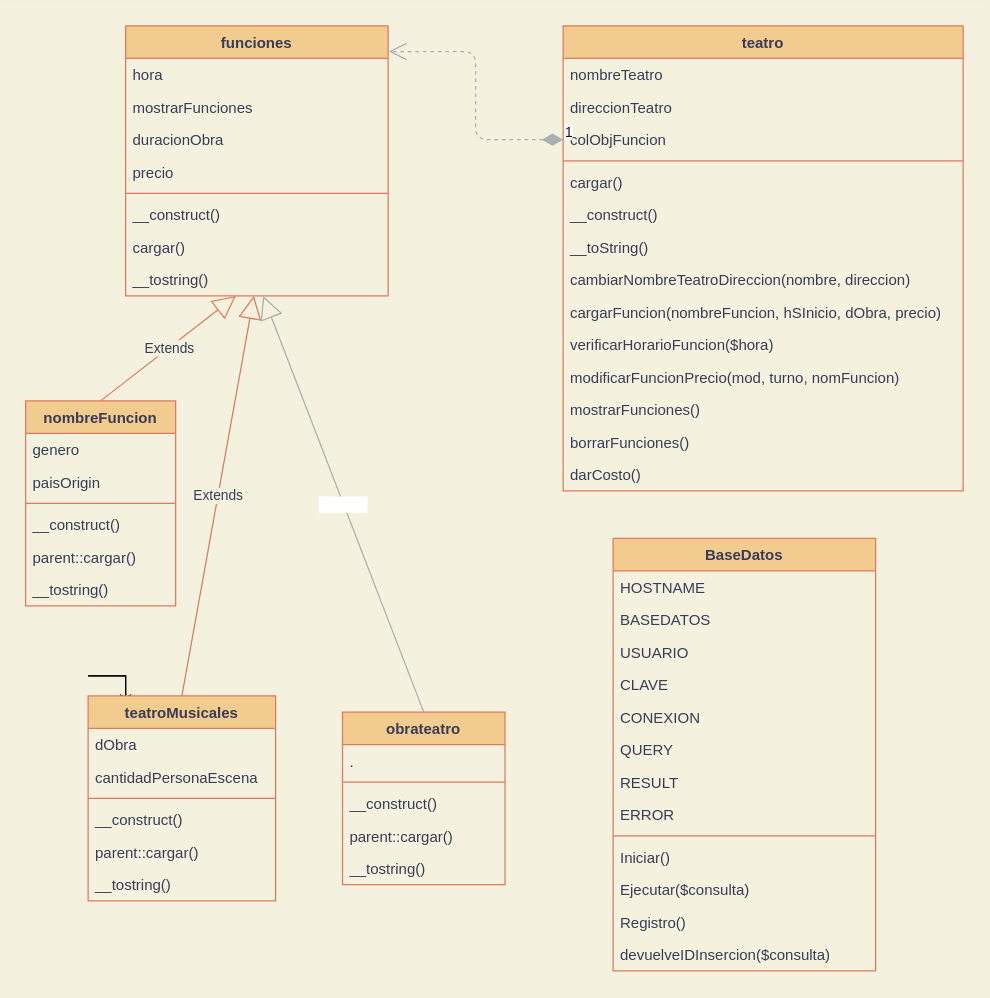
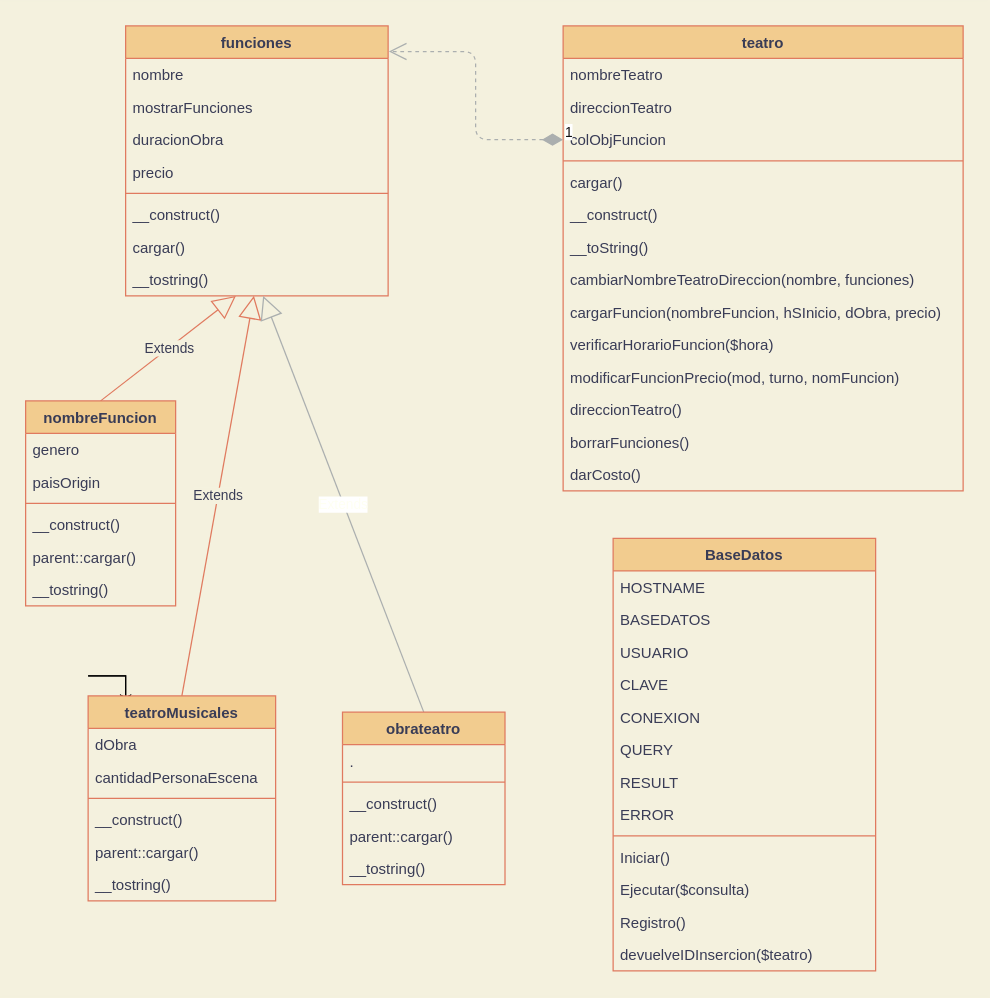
node "hora": label "hora" -> "nombre"
node "cambiarNombreTeatroDireccion(nombre, direccion)": label "cambiarNombreTeatroDireccion(nombre, direccion)" -> "cambiarNombreTeatroDireccion(nombre, funciones)"
node "mostrarFunciones()": label "mostrarFunciones()" -> "direccionTeatro()"
node "devuelveIDInsercion($consulta)": label "devuelveIDInsercion($consulta)" -> "devuelveIDInsercion($teatro)"
